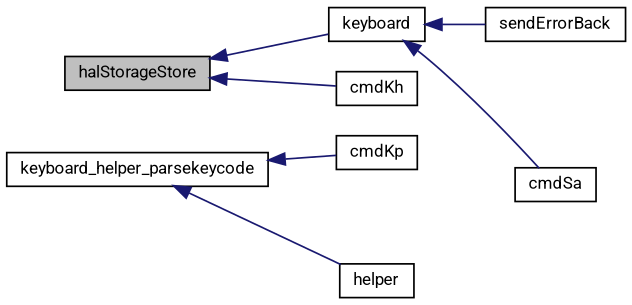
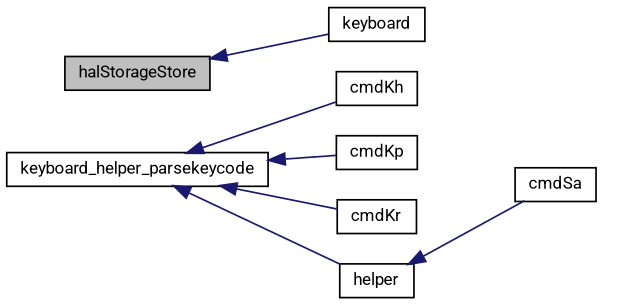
node "sendErrorBack": removed
edge "cmdKh" -> "halStorageStore": now "cmdKh" -> "keyboard_helper_parsekeycode"
edge "cmdSa" -> "keyboard": now "cmdSa" -> "helper"
node "cmdKr": added
